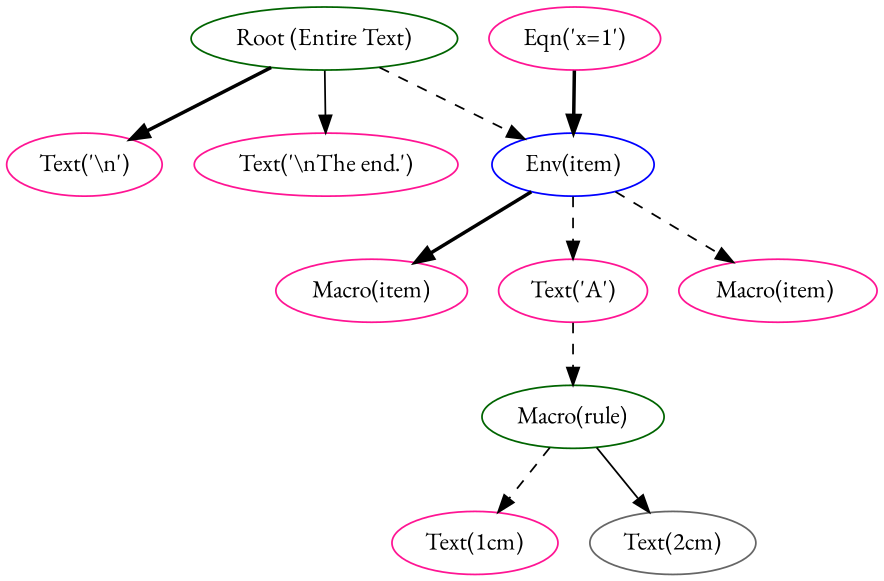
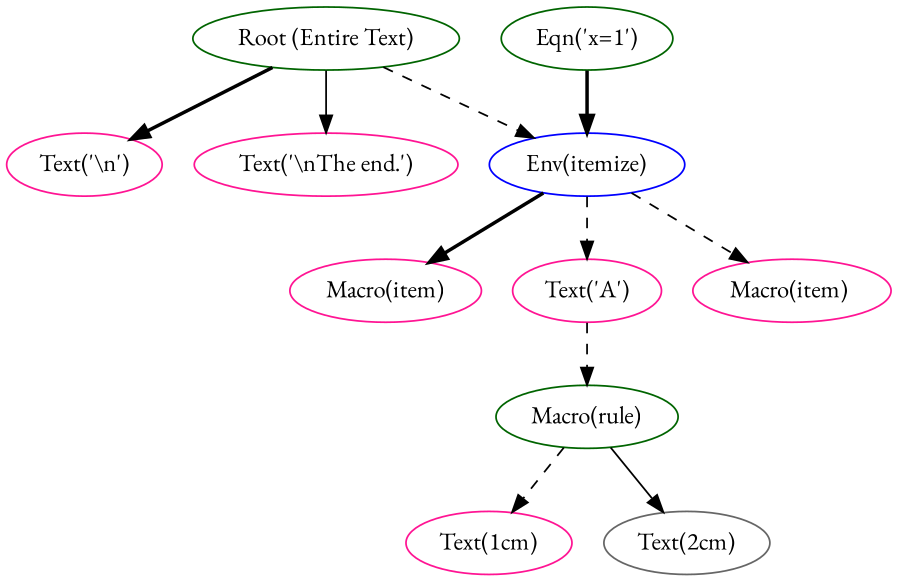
node "Eqn('x=1')": color deeppink -> darkgreen
node "Env(item)": label "Env(item)" -> "Env(itemize)"
